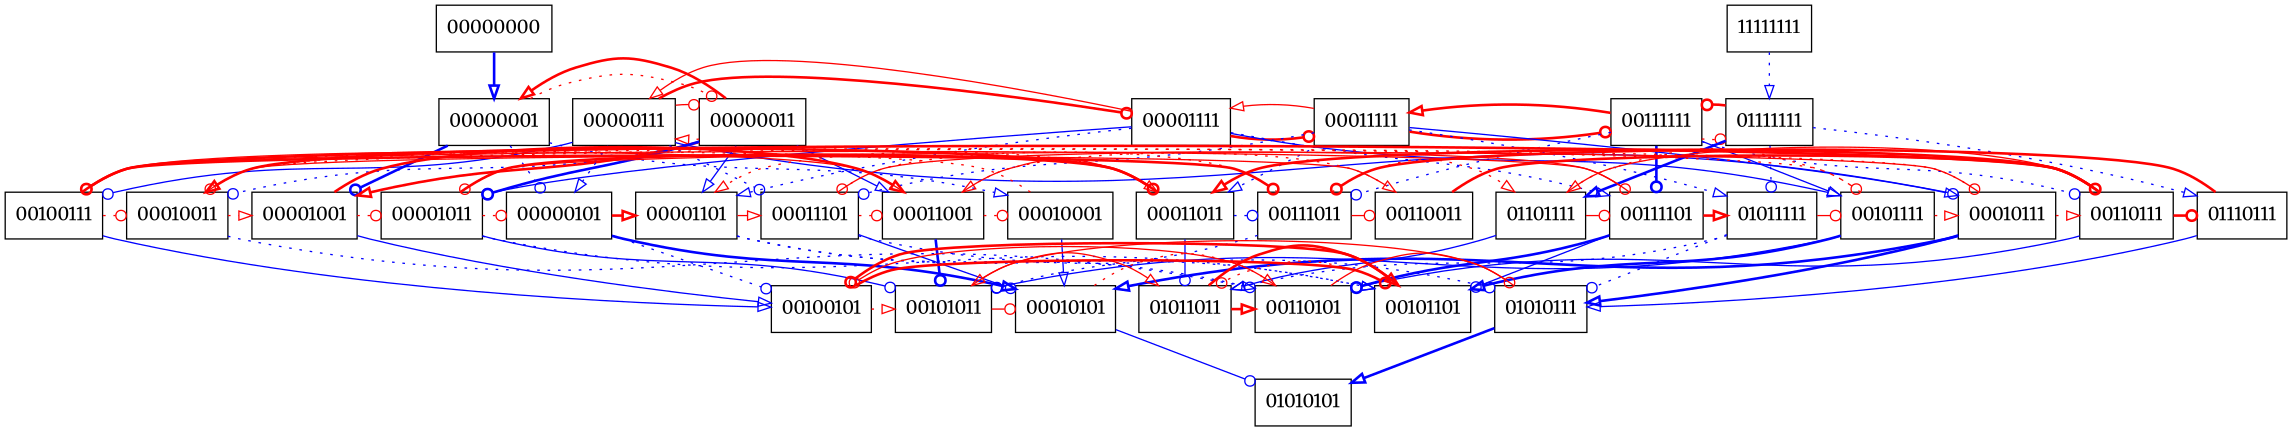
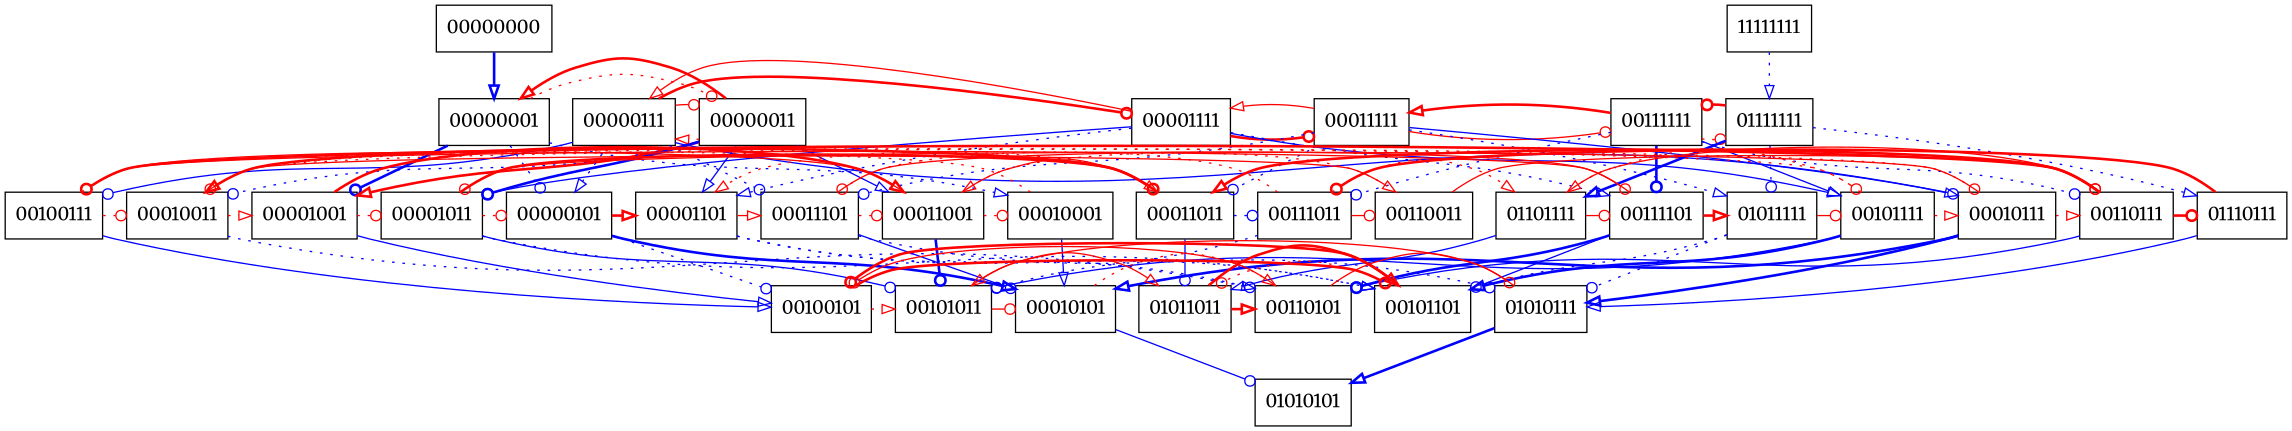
edge "00011111" -> "00111111": style bold -> solid
edge "00100111" -> "00111011": removed
edge "00110011" -> "00110111": style bold -> solid
edge "00011111" -> "00011011": arrowhead onormal -> odot
edge "01011111" -> "01011011": now "01011111" -> "00101101"
